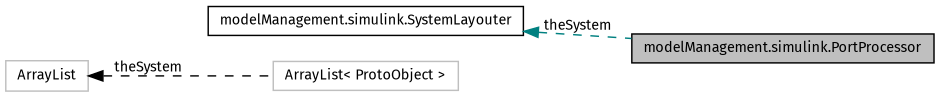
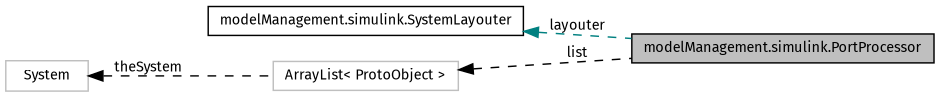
edge "modelManagement.simulink.PortProcessor" -> "modelManagement.simulink.SystemLayouter": label "theSystem" -> "layouter"
edge "modelManagement.simulink.PortProcessor" -> "ArrayList< ProtoObject >": added, label "list"
node "ArrayList": label "ArrayList" -> "System"
